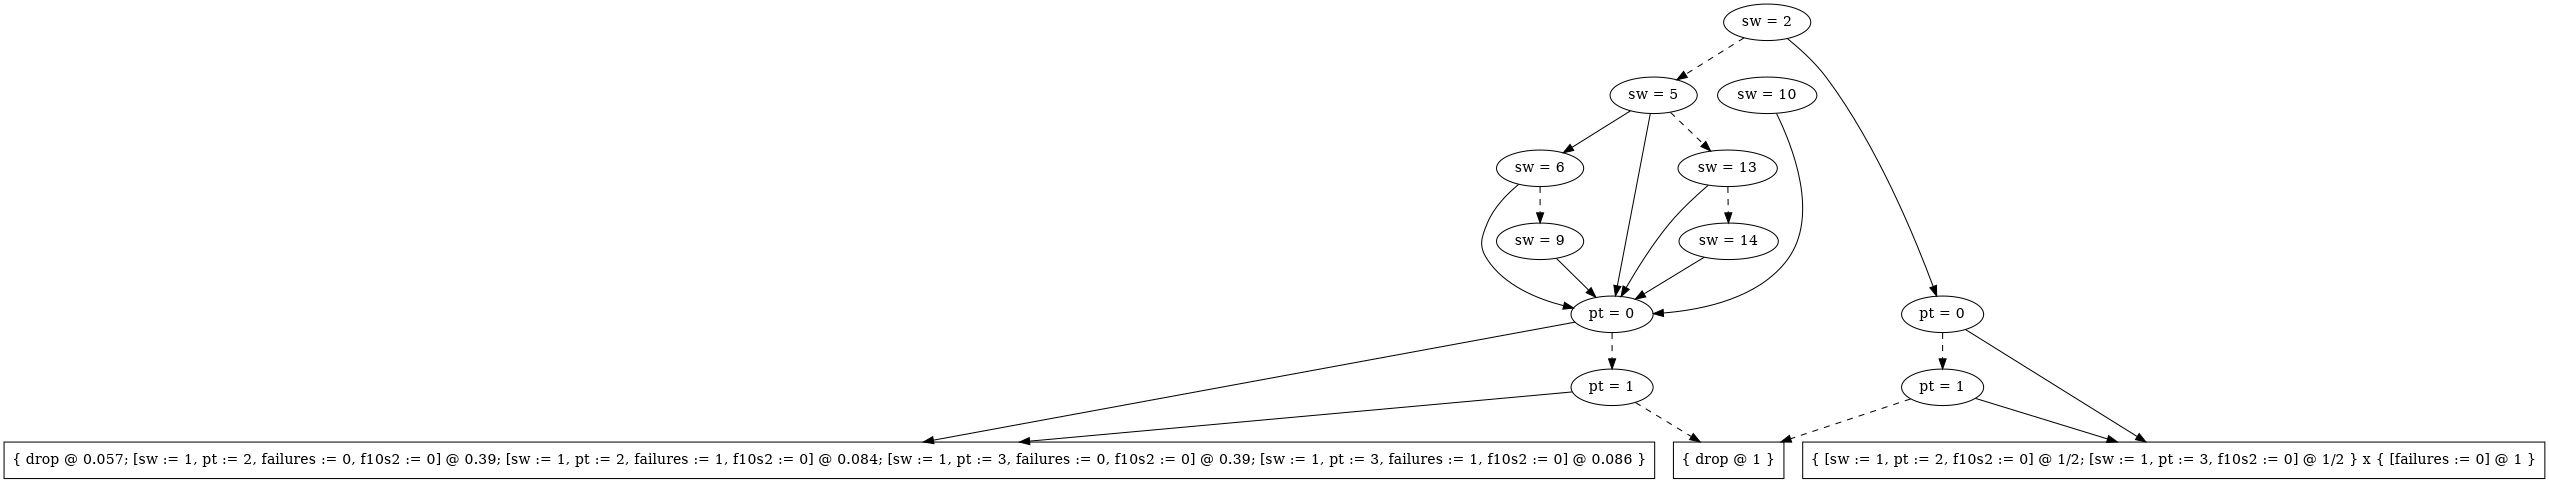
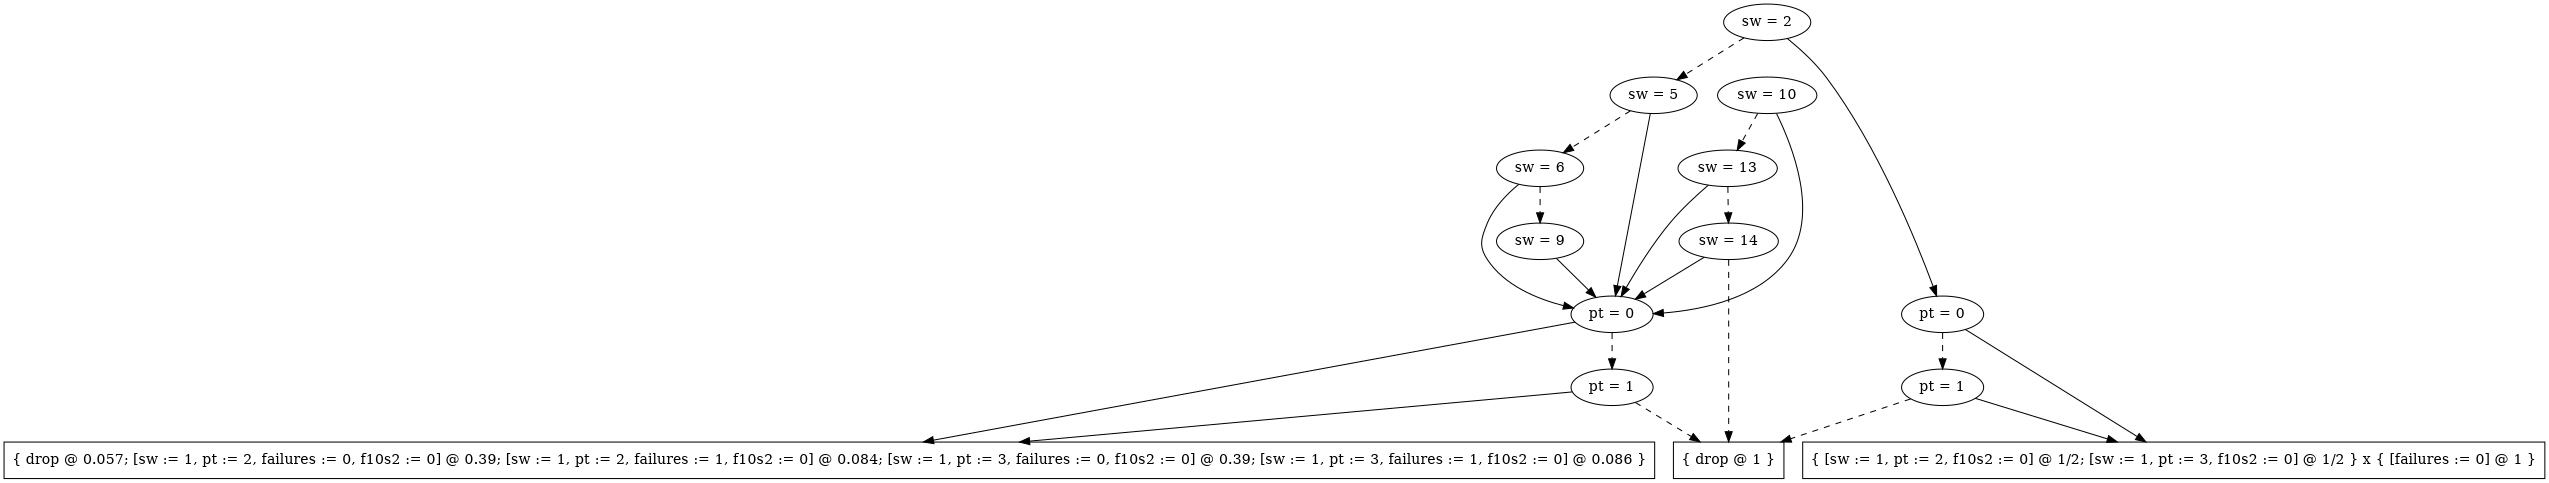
edge "sw = 5" -> "sw = 13": now "sw = 10" -> "sw = 13"
edge "sw = 5" -> "sw = 6": style solid -> dashed
edge "sw = 14" -> "{ drop @ 1 }": added
